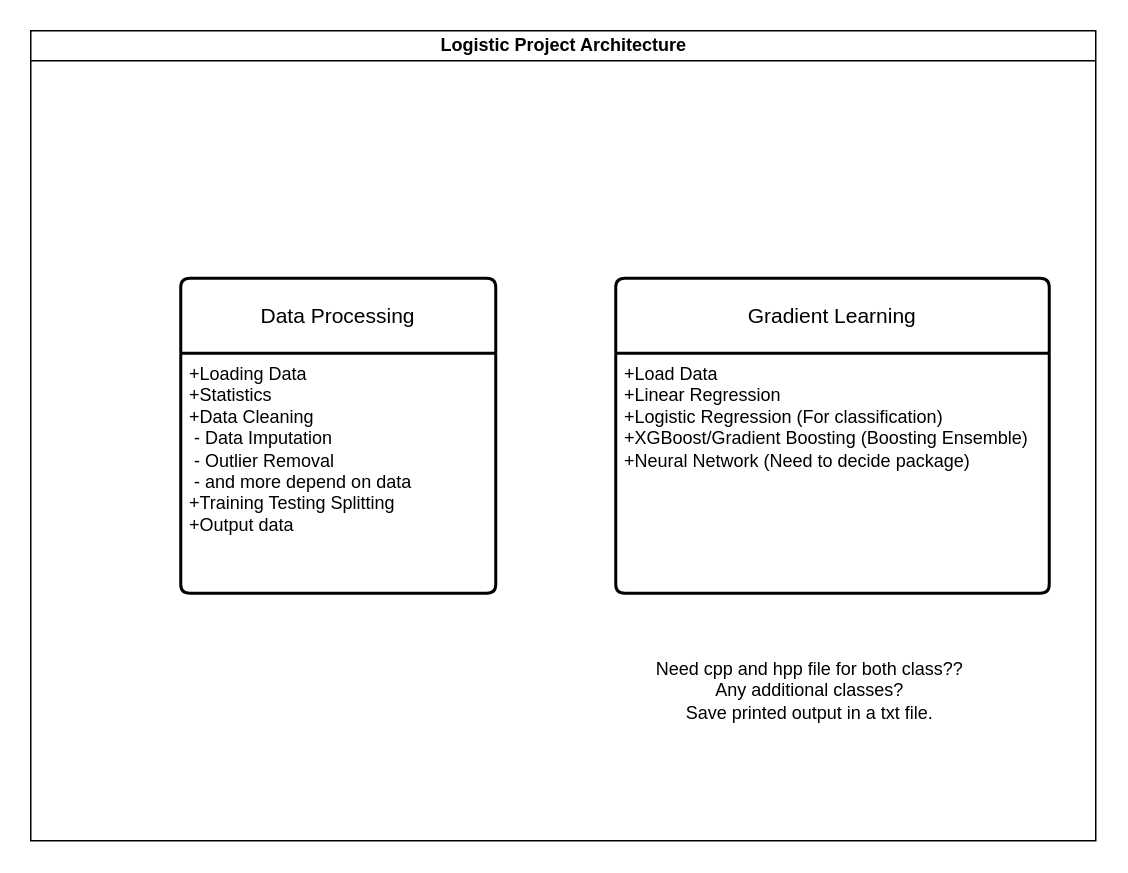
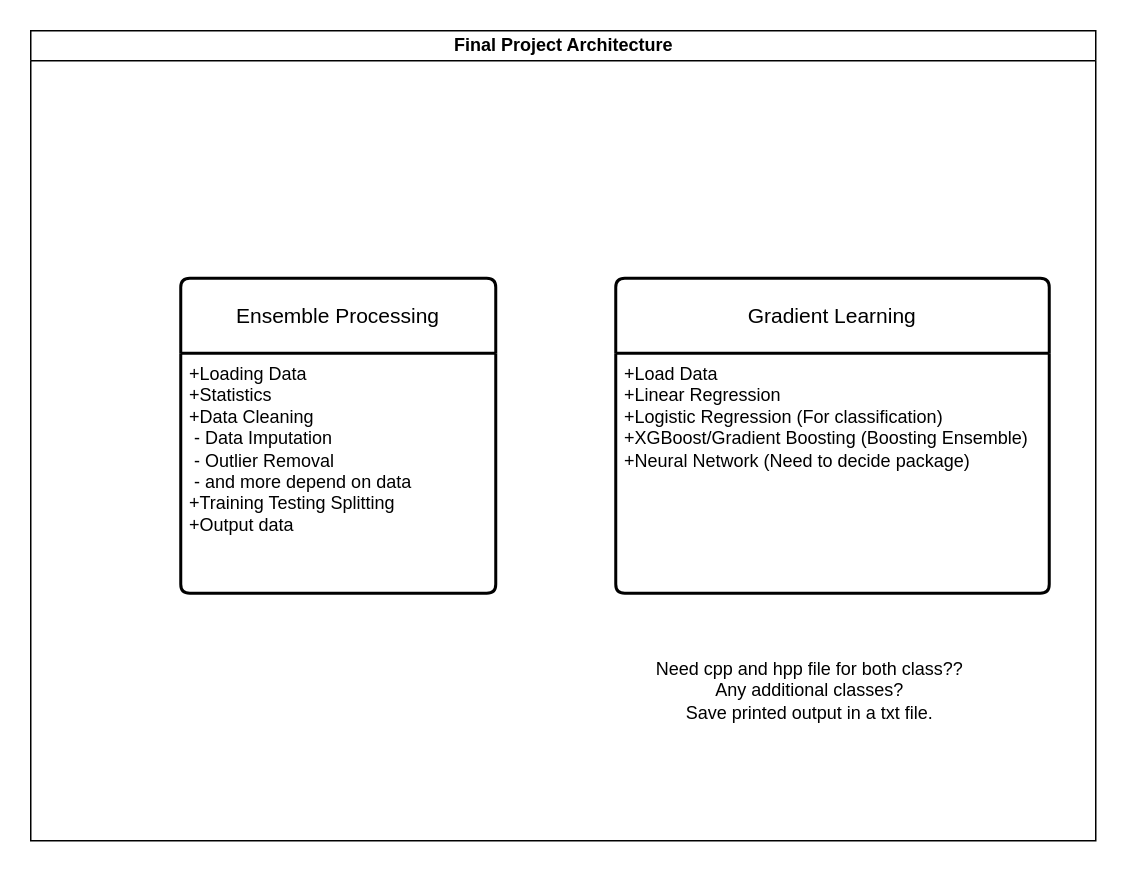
node "Logistic Project Architecture": label "Logistic Project Architecture" -> "Final Project Architecture"
node "Data Processing": label "Data Processing" -> "Ensemble Processing"
